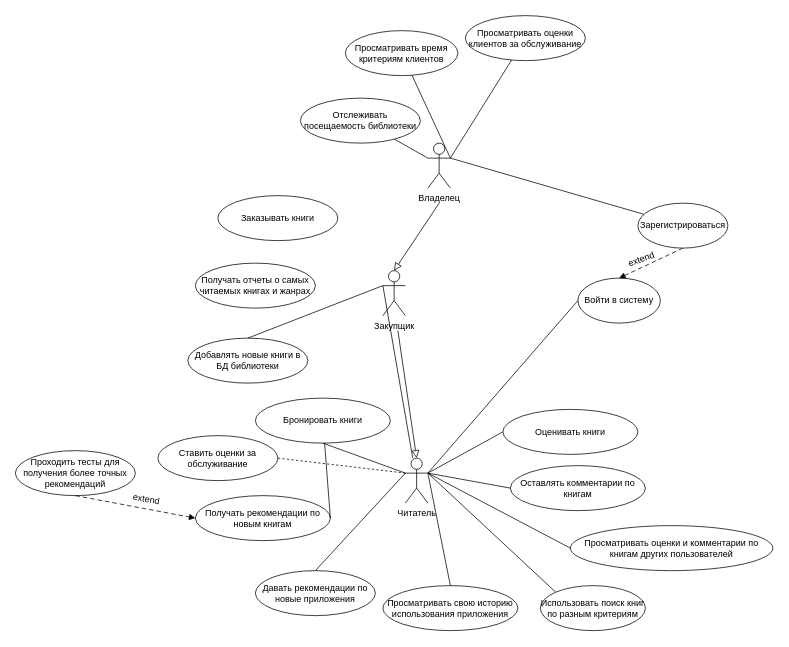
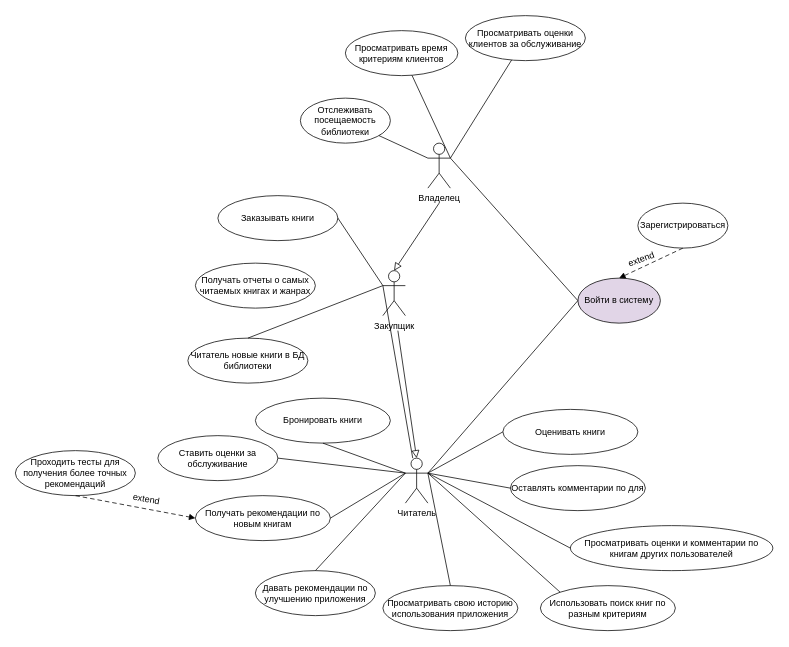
node "Отслеживать посещаемость библиотеки": size 120x45 -> 90x45
edge "Владелец" -- "Зарегистрироваться": now "Владелец" -- "Войти в систему"
edge "Заказывать книги" -- "Закупщик": added
node "Войти в систему": fillcolor #ffffff -> #e1d5e7
node "Добавлять новые книги в БД библиотеки": label "Добавлять новые книги в БД библиотеки" -> "Читатель новые книги в БД библиотеки"
edge "Ставить оценки за обслуживание" -- "Читатель": style dashed -> solid
edge "Бронировать книги" -- "Получать рекомендации по новым книгам": now "Читатель" -- "Получать рекомендации по новым книгам"
node "Оставлять комментарии по книгам": label "Оставлять комментарии по книгам" -> "Оставлять комментарии по для"
node "Давать рекомендации по новые приложения": label "Давать рекомендации по новые приложения" -> "Давать рекомендации по улучшению приложения"
node "Использовать поиск книг по разным критериям": size 105x45 -> 135x45
